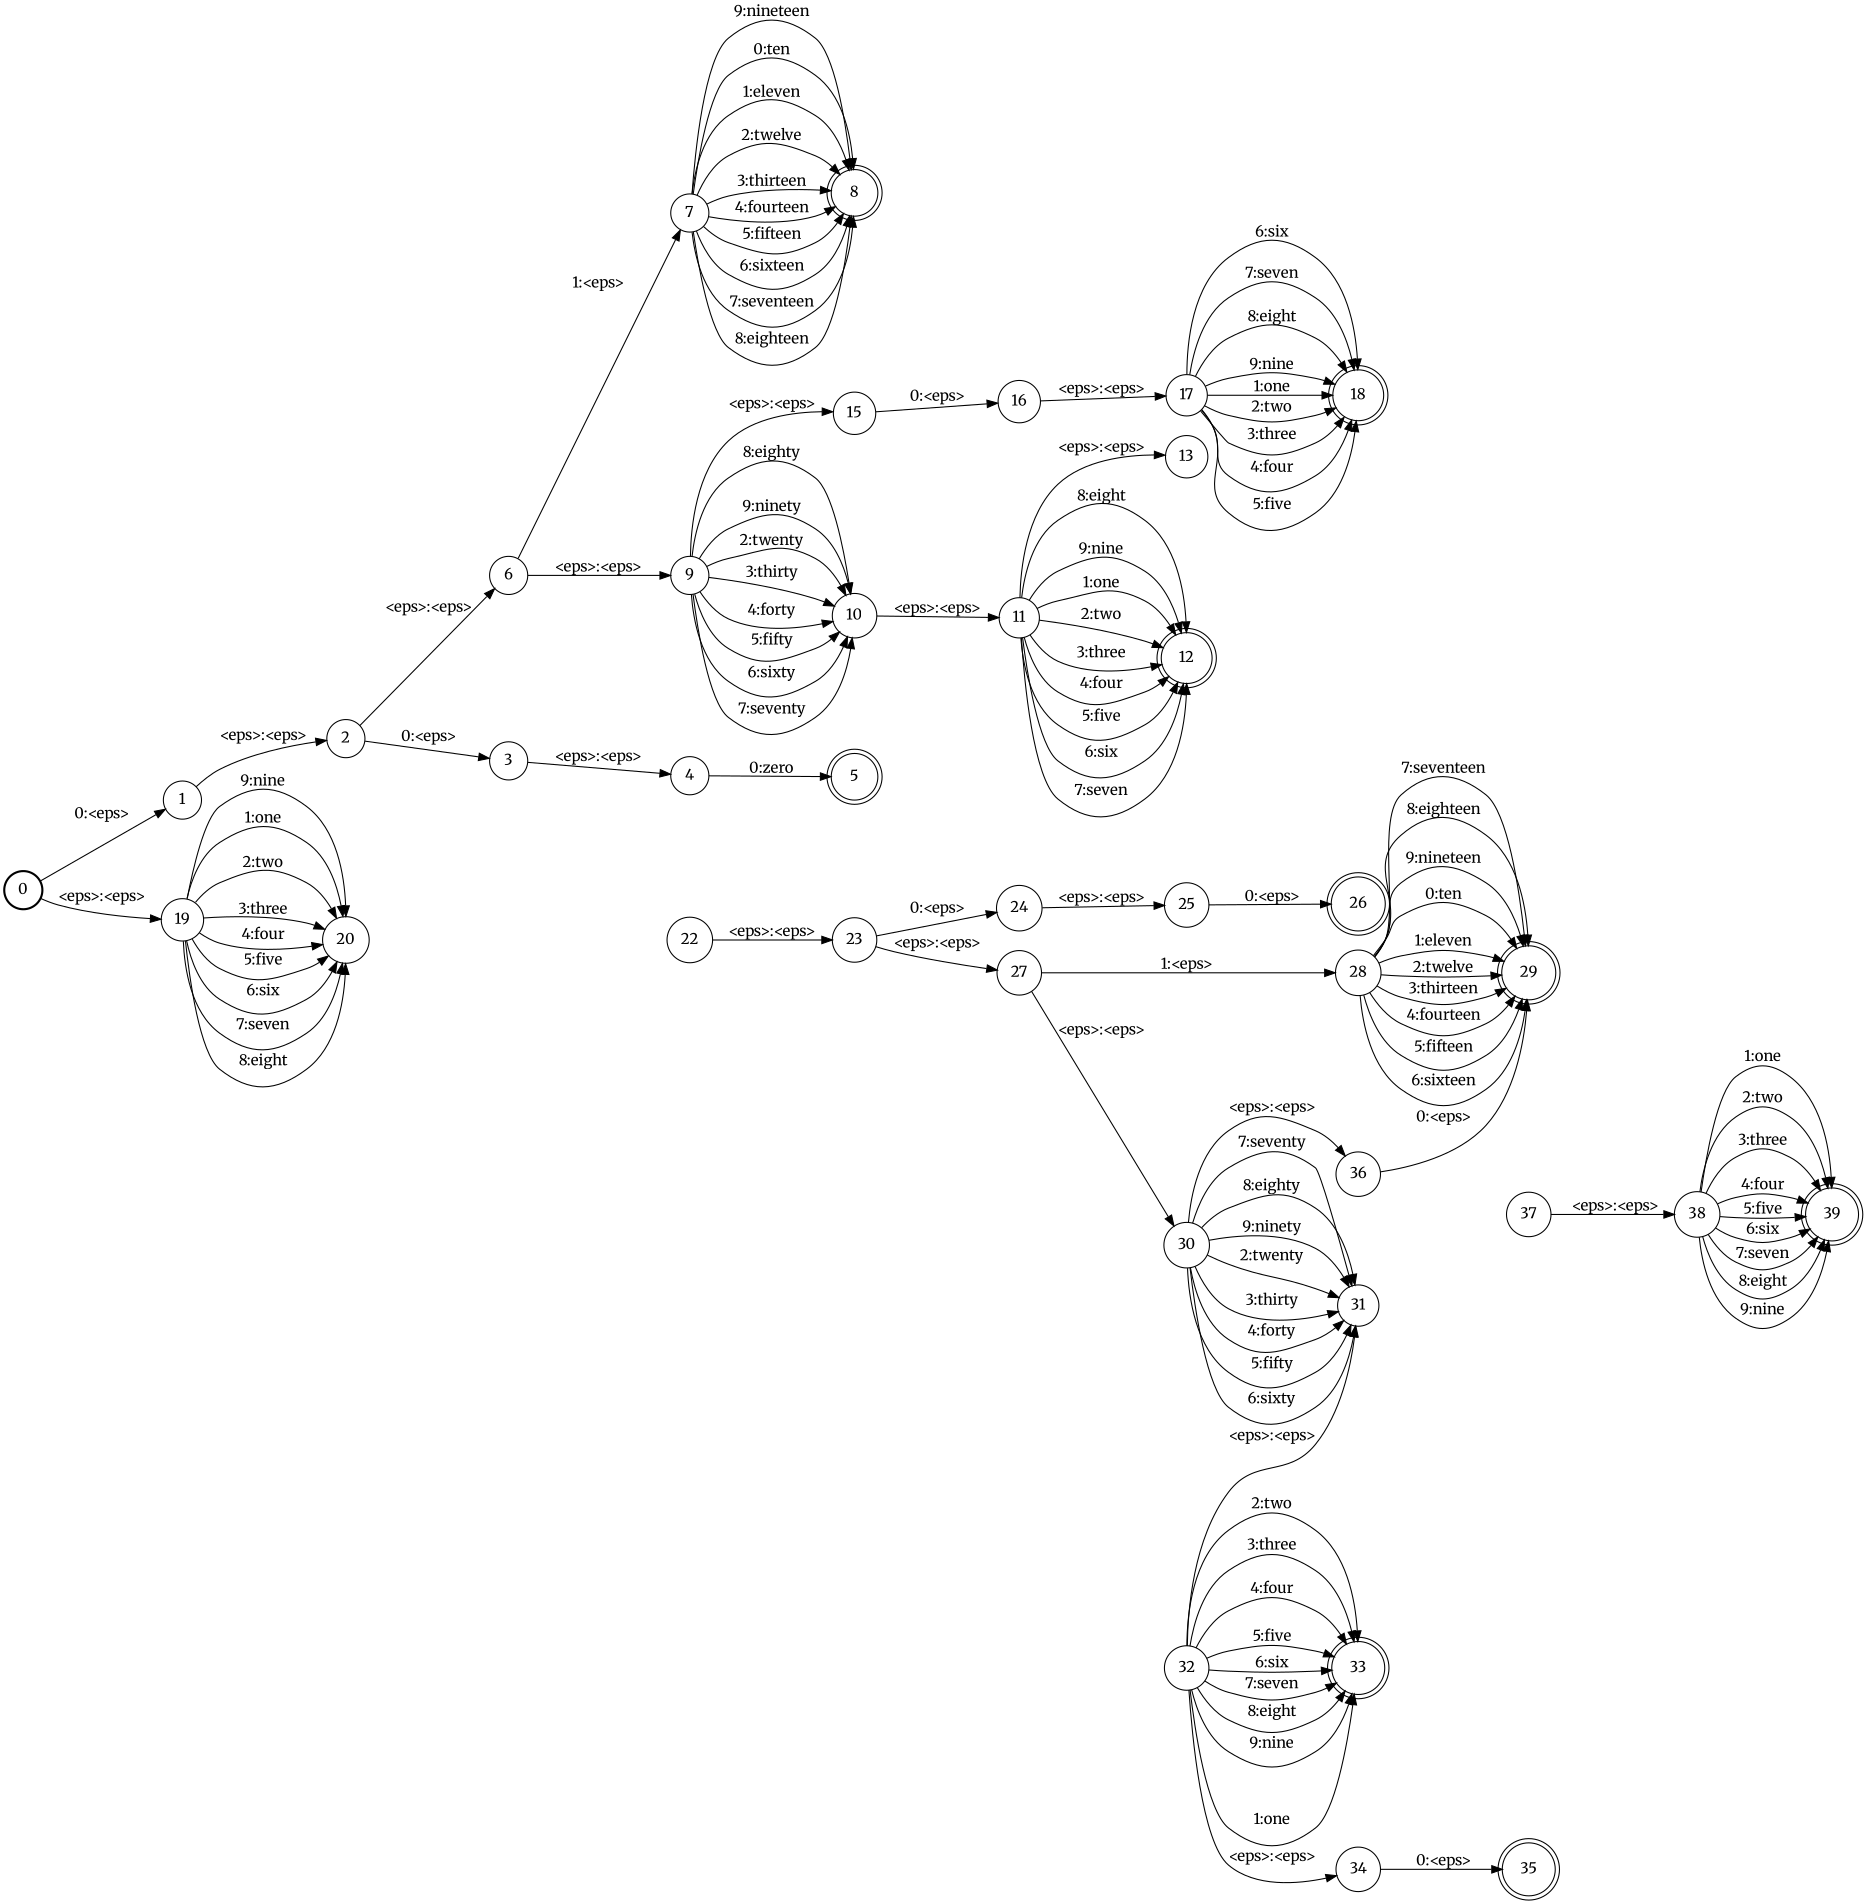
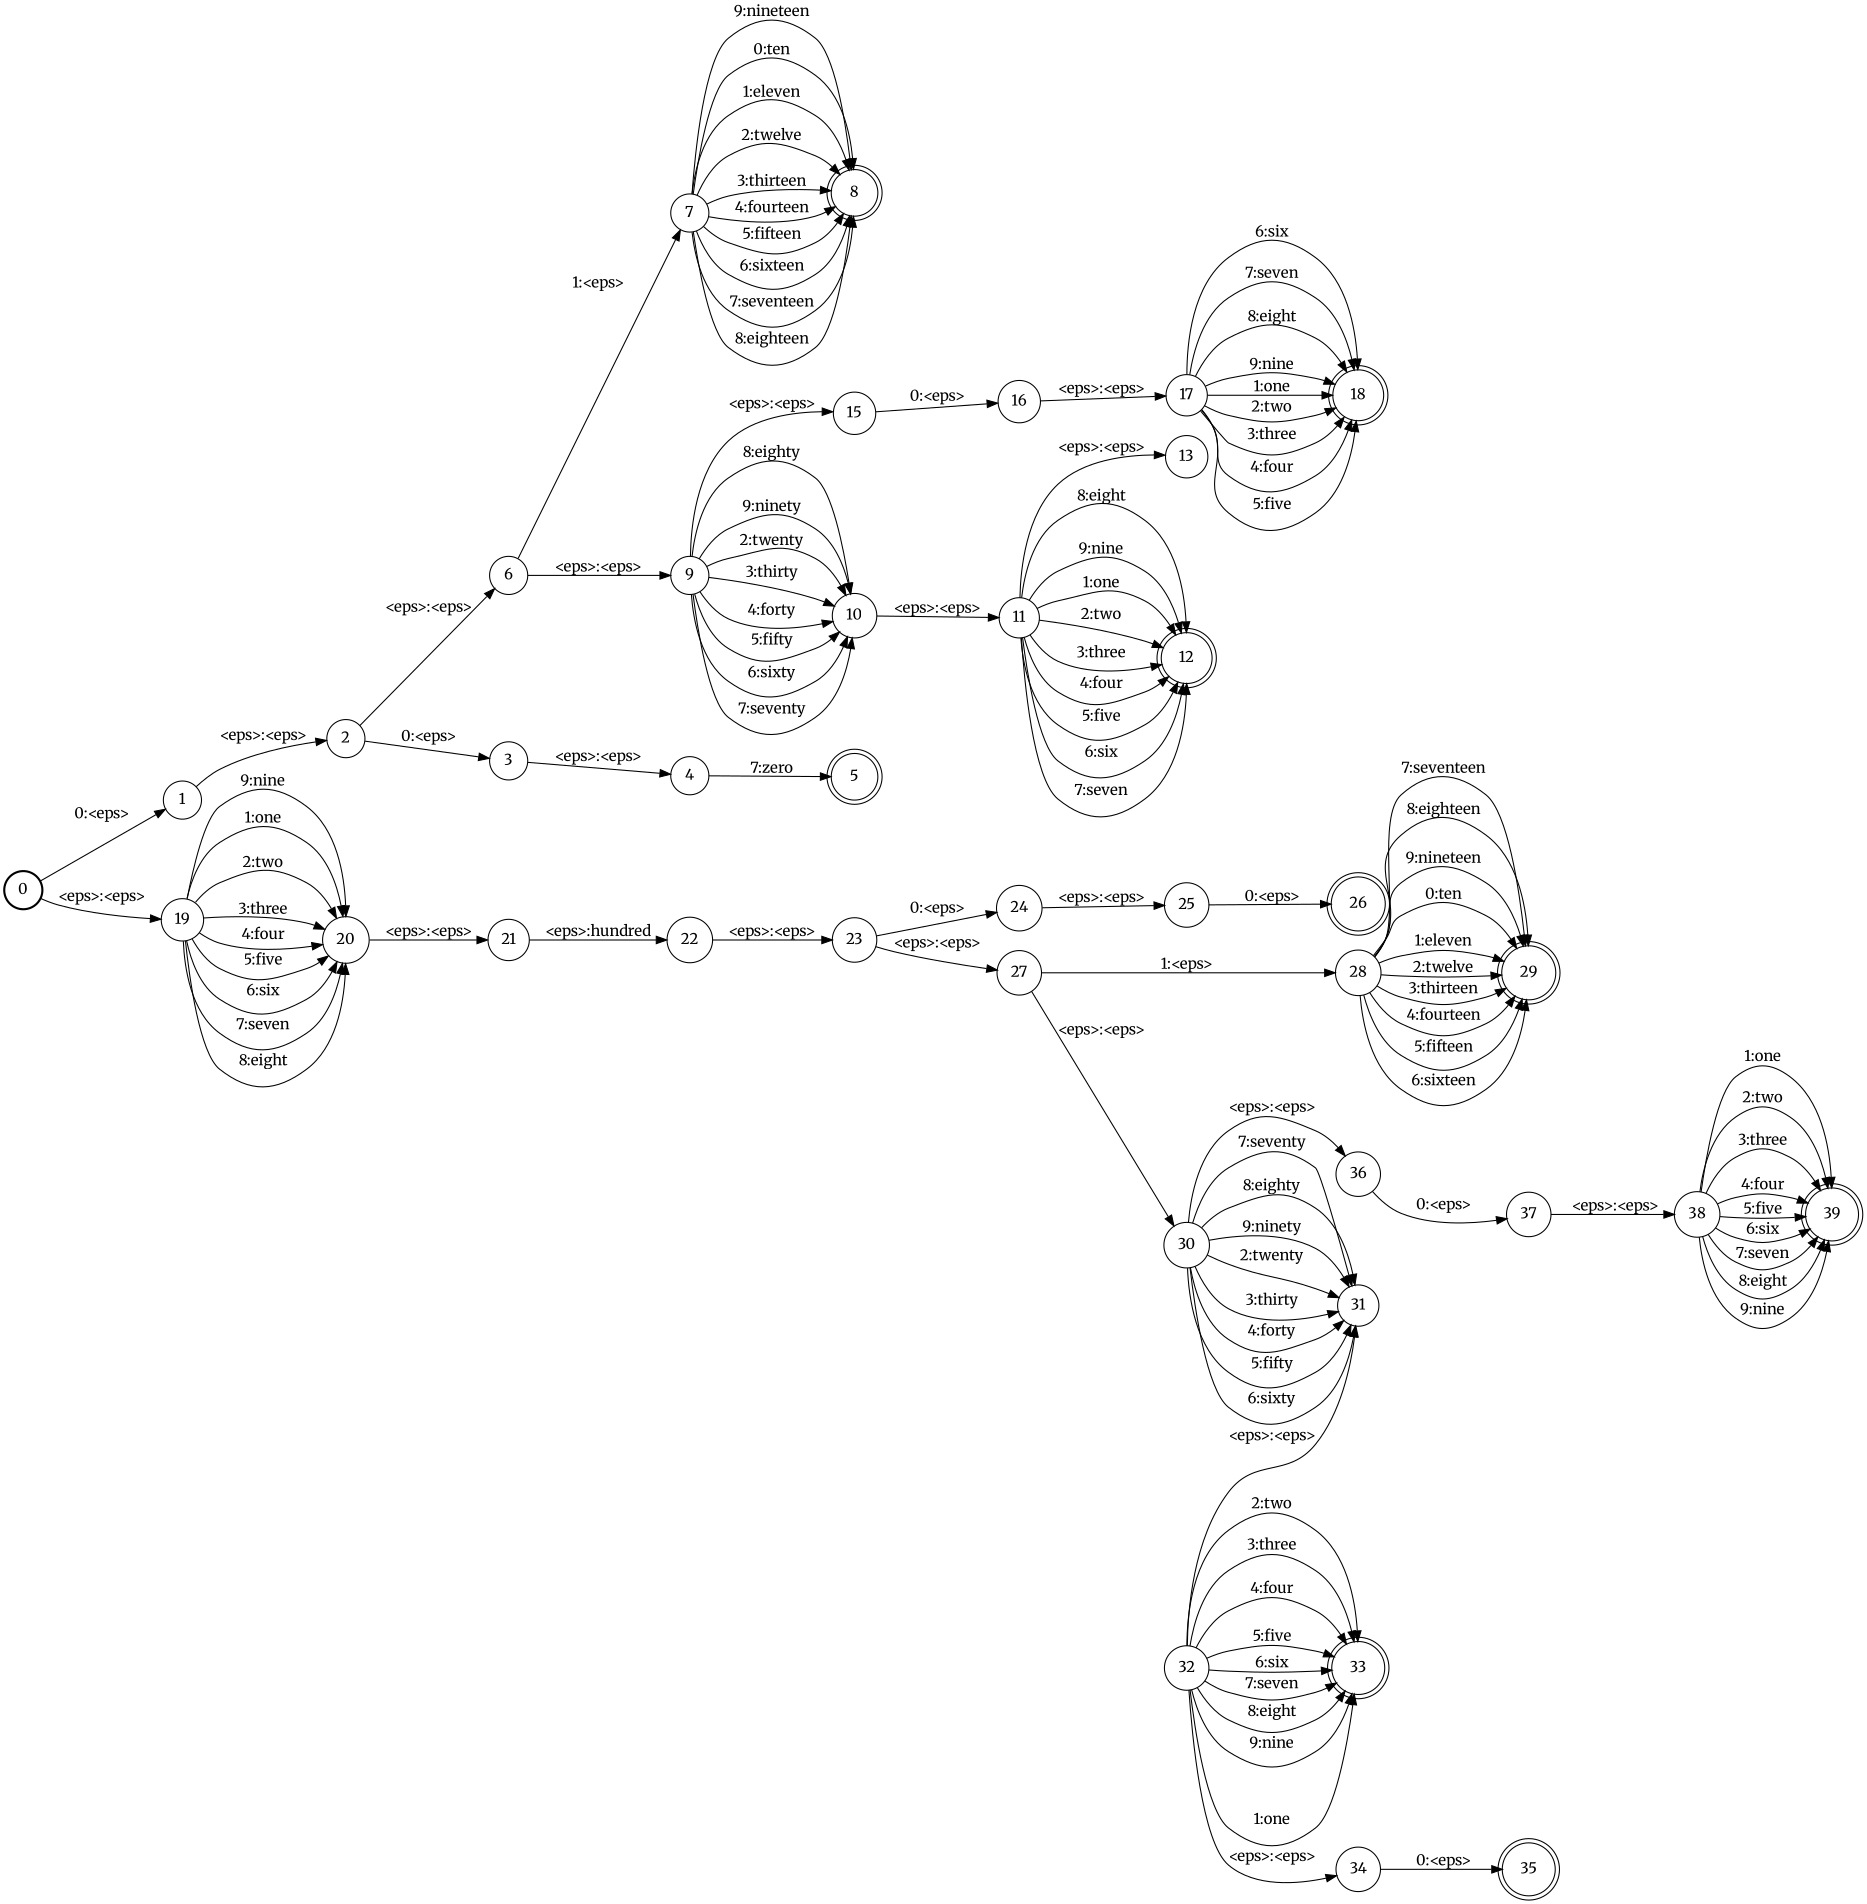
edge "4" -> "5": label "0:zero" -> "7:zero"
node "21": added
edge "36" -> "29": now "36" -> "37"
